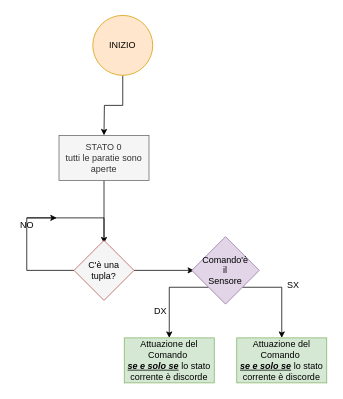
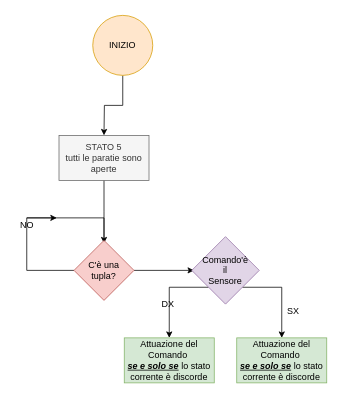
node "STATO 0 tutti le paratie sono aperte": label "STATO 0 tutti le paratie sono aperte" -> "STATO 5 tutti le paratie sono aperte"
node "C'è una tupla?": fillcolor #f5f5f5 -> #f8cecc
node "SX": moved (293, 285) -> (293, 312)
node "DX": moved (160, 312) -> (168, 304)
